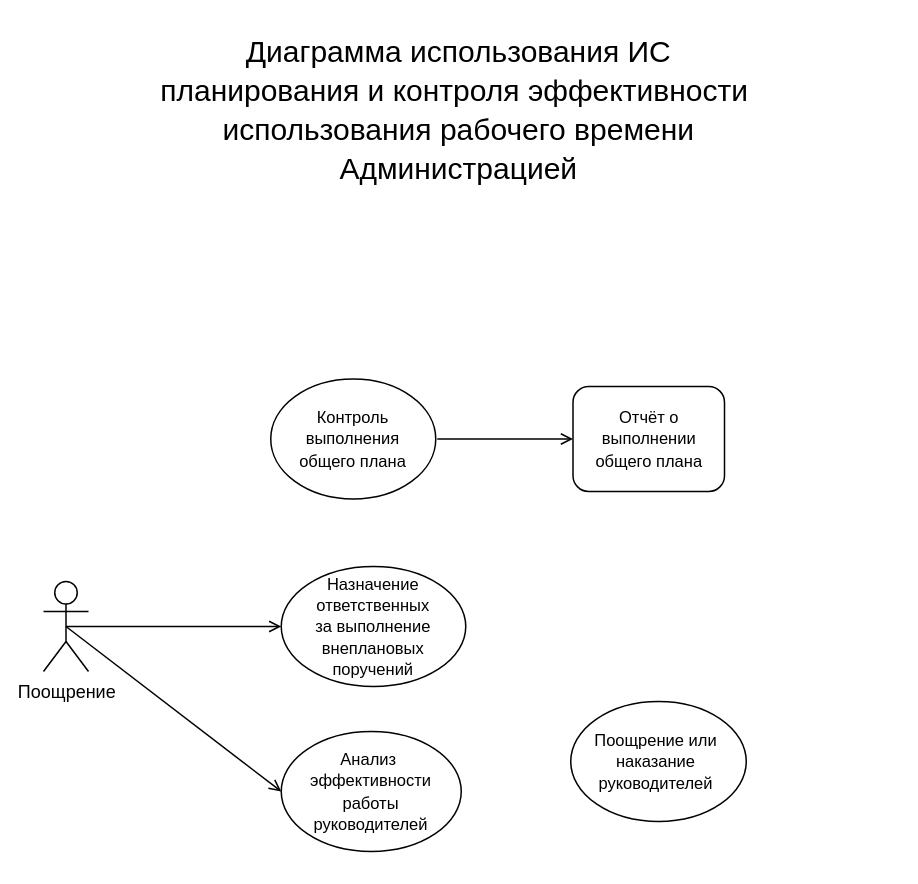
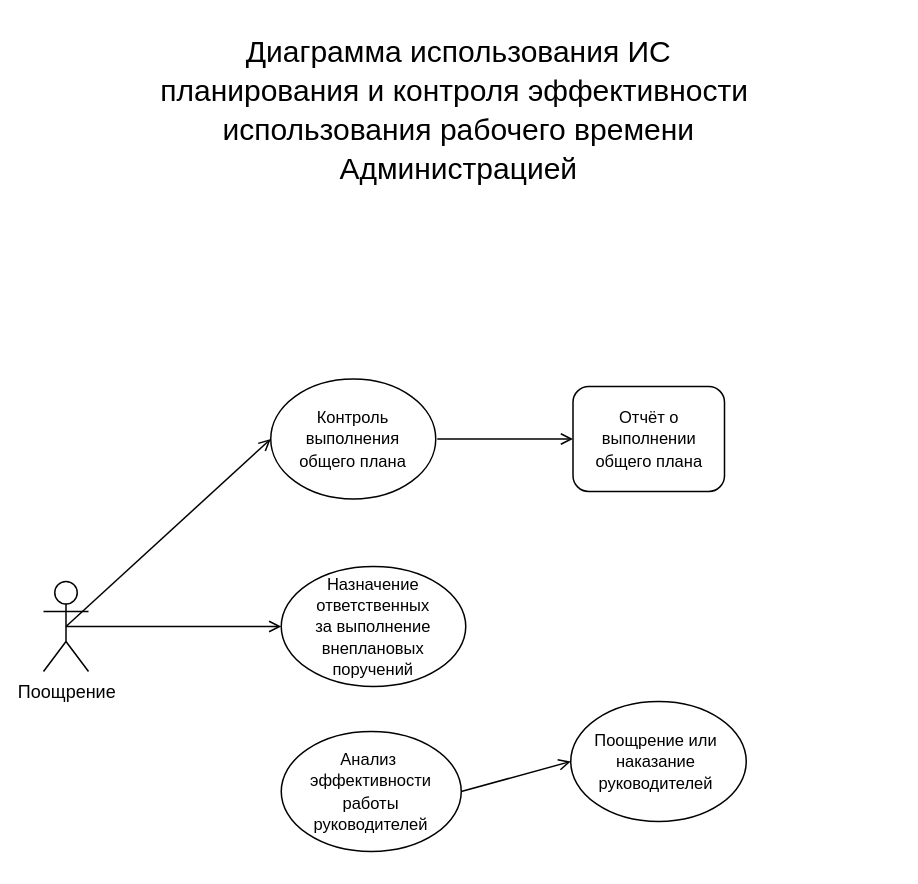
edge "Поощрение" -> "Контроль выполнения общего плана": added
edge "Поощрение" -> "Анализ эффективности работы руководителей": removed
edge "Анализ эффективности работы руководителей" -> "Поощрение или наказание руководителей": added
